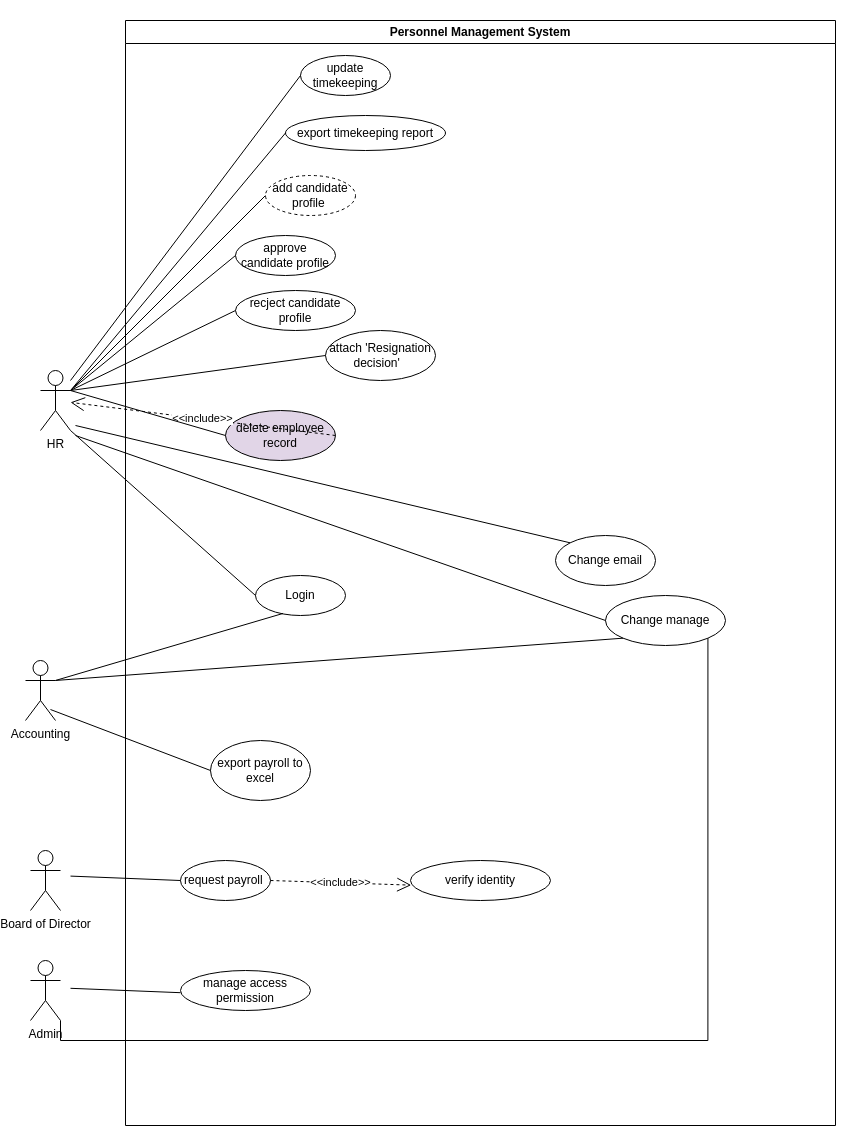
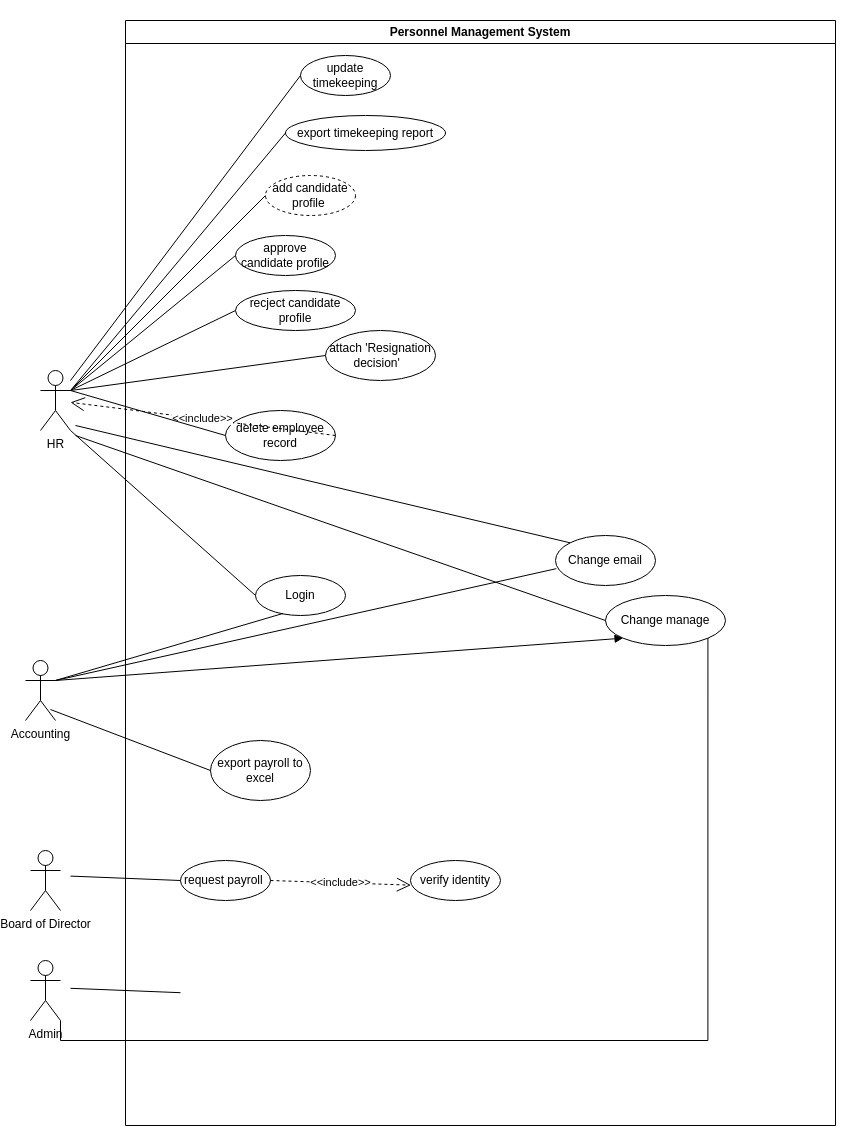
node "delete employee record": fillcolor #e1d5e7 -> #ffffff
edge "Change email" -- "Accounting": added
edge "Change manage" -- "Accounting": arrowhead none -> block
node "verify identity": size 140x40 -> 90x40
node "manage access permission": removed
